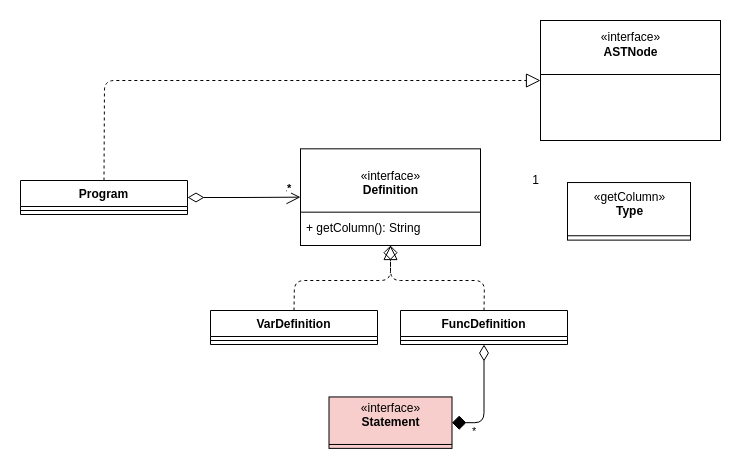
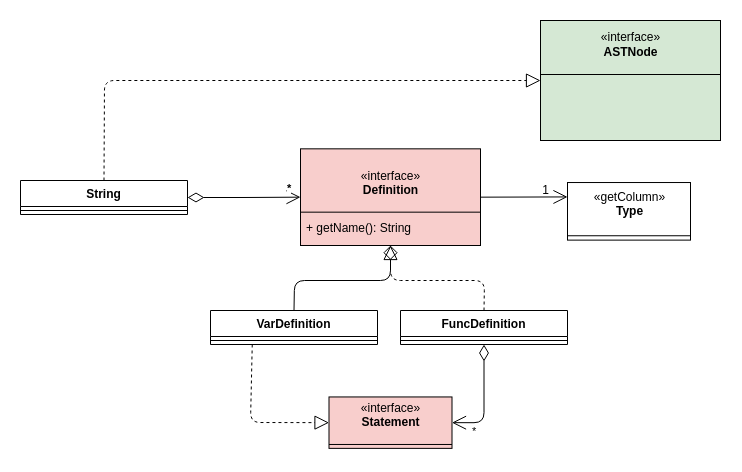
node "«interface» ASTNode": fillcolor #ffffff -> #d5e8d4
node "1": moved (536, 181) -> (546, 191)
node "Program": label "Program" -> "String"
node "«interface» Definition": fillcolor #ffffff -> #f8cecc
edge "«interface» Definition" -> "«getColumn» Type": added
node "+ getColumn(): String": label "+ getColumn(): String" -> "+ getName(): String"
edge "VarDefinition" -> "«interface» Definition": style dashed -> solid
edge "VarDefinition" -> "«interface» Statement": added
edge "FuncDefinition" -- "«interface» Statement": arrowhead diamond -> open
